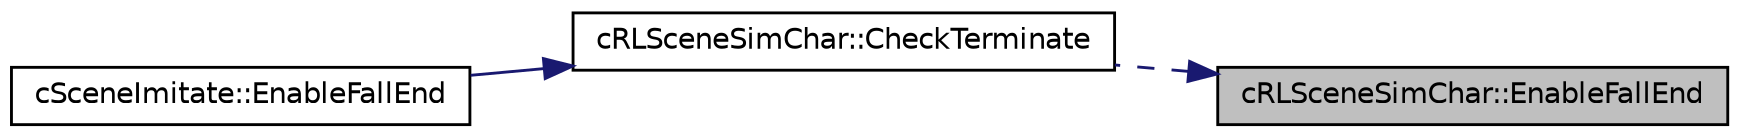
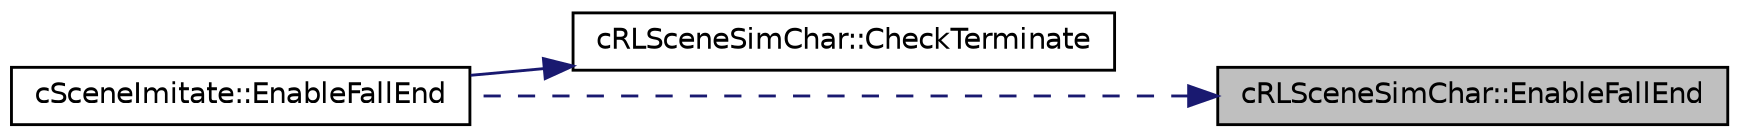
edge "cRLSceneSimChar::CheckTerminate" -> "cRLSceneSimChar::EnableFallEnd": now "cSceneImitate::EnableFallEnd" -> "cRLSceneSimChar::EnableFallEnd"
